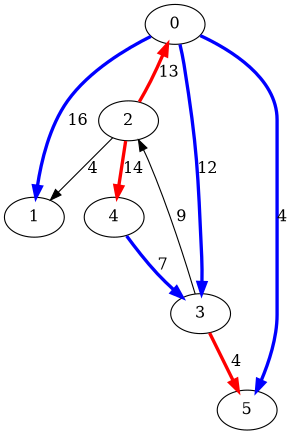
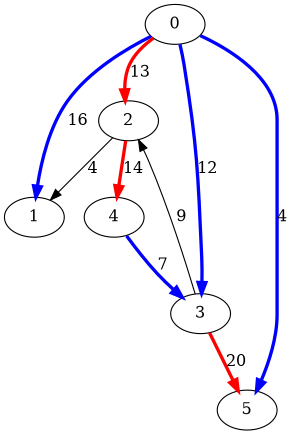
edge "2" -> "0": reversed
edge "3" -> "5": label "4" -> "20"
